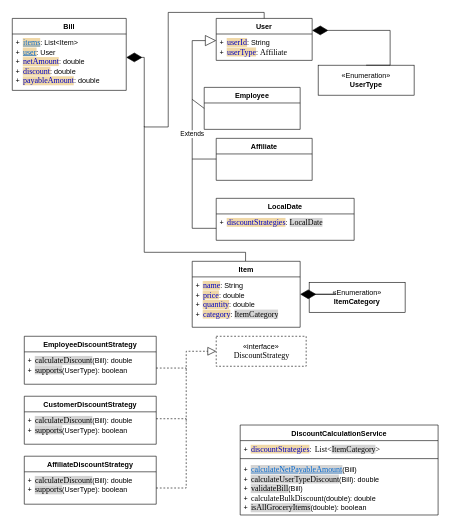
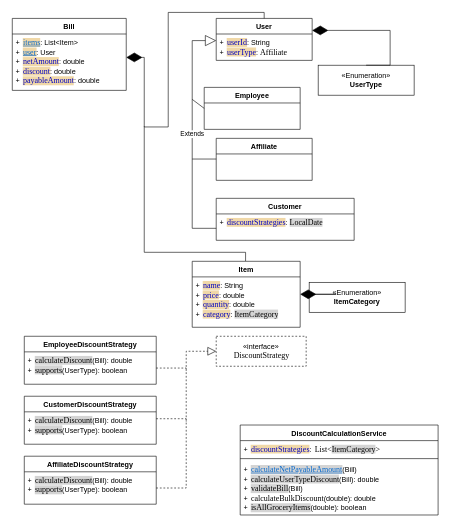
node "LocalDate": label "LocalDate" -> "Customer"
